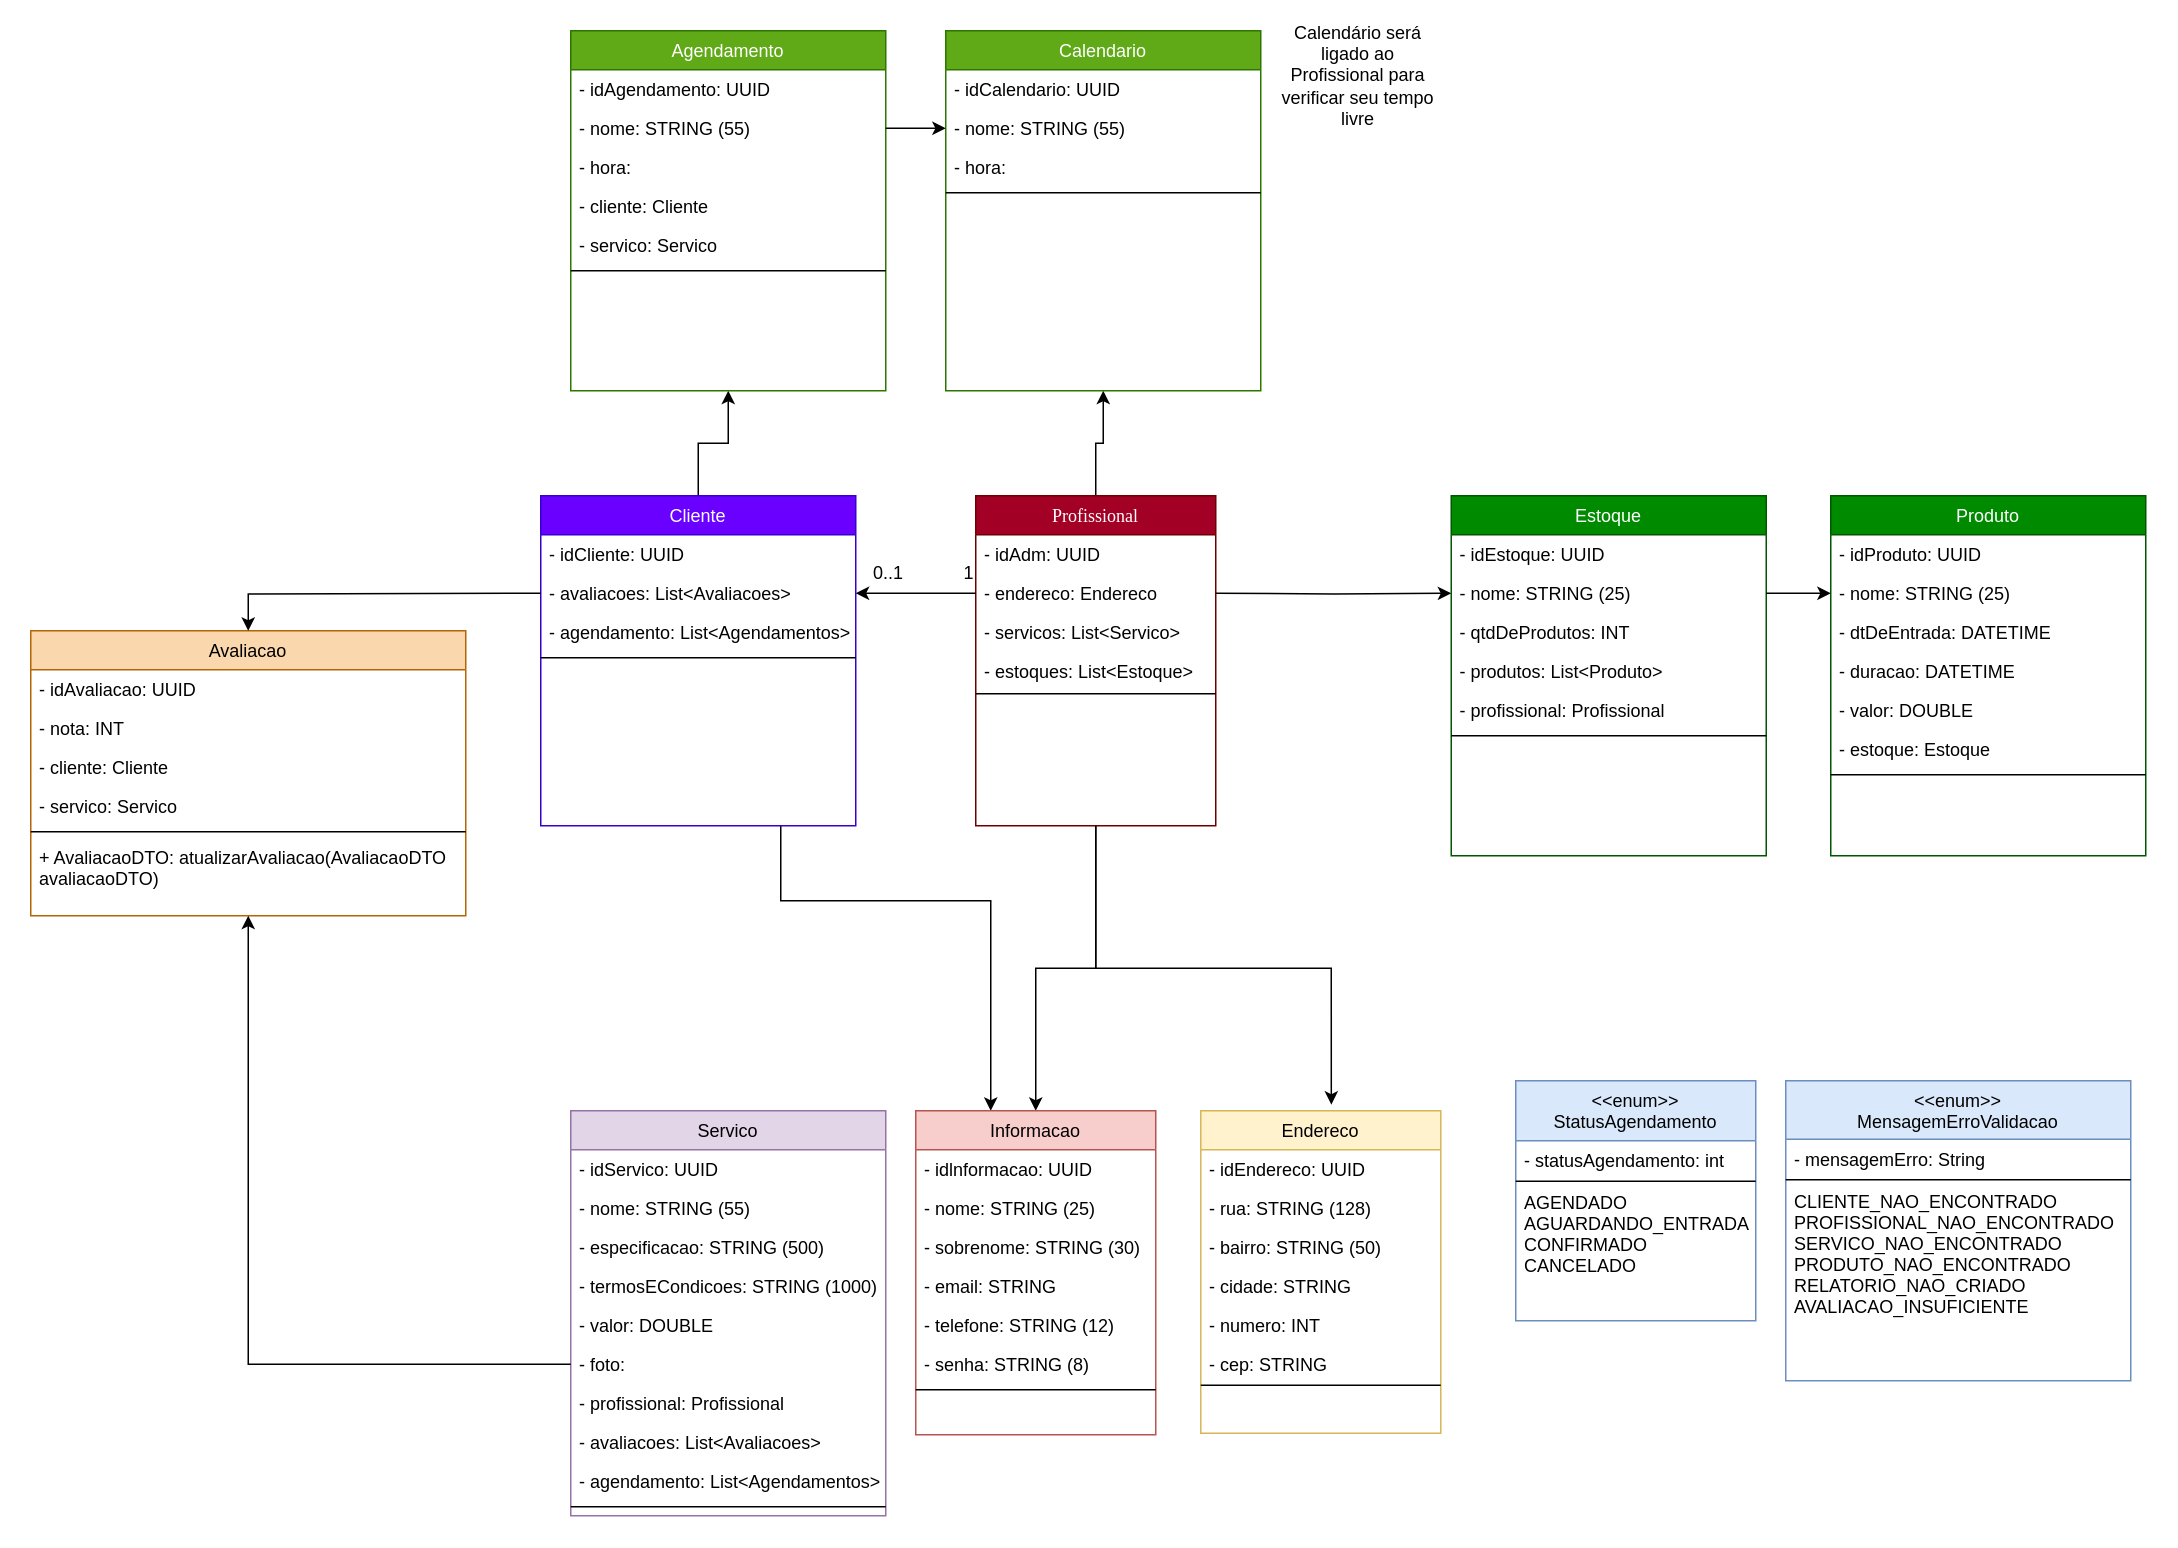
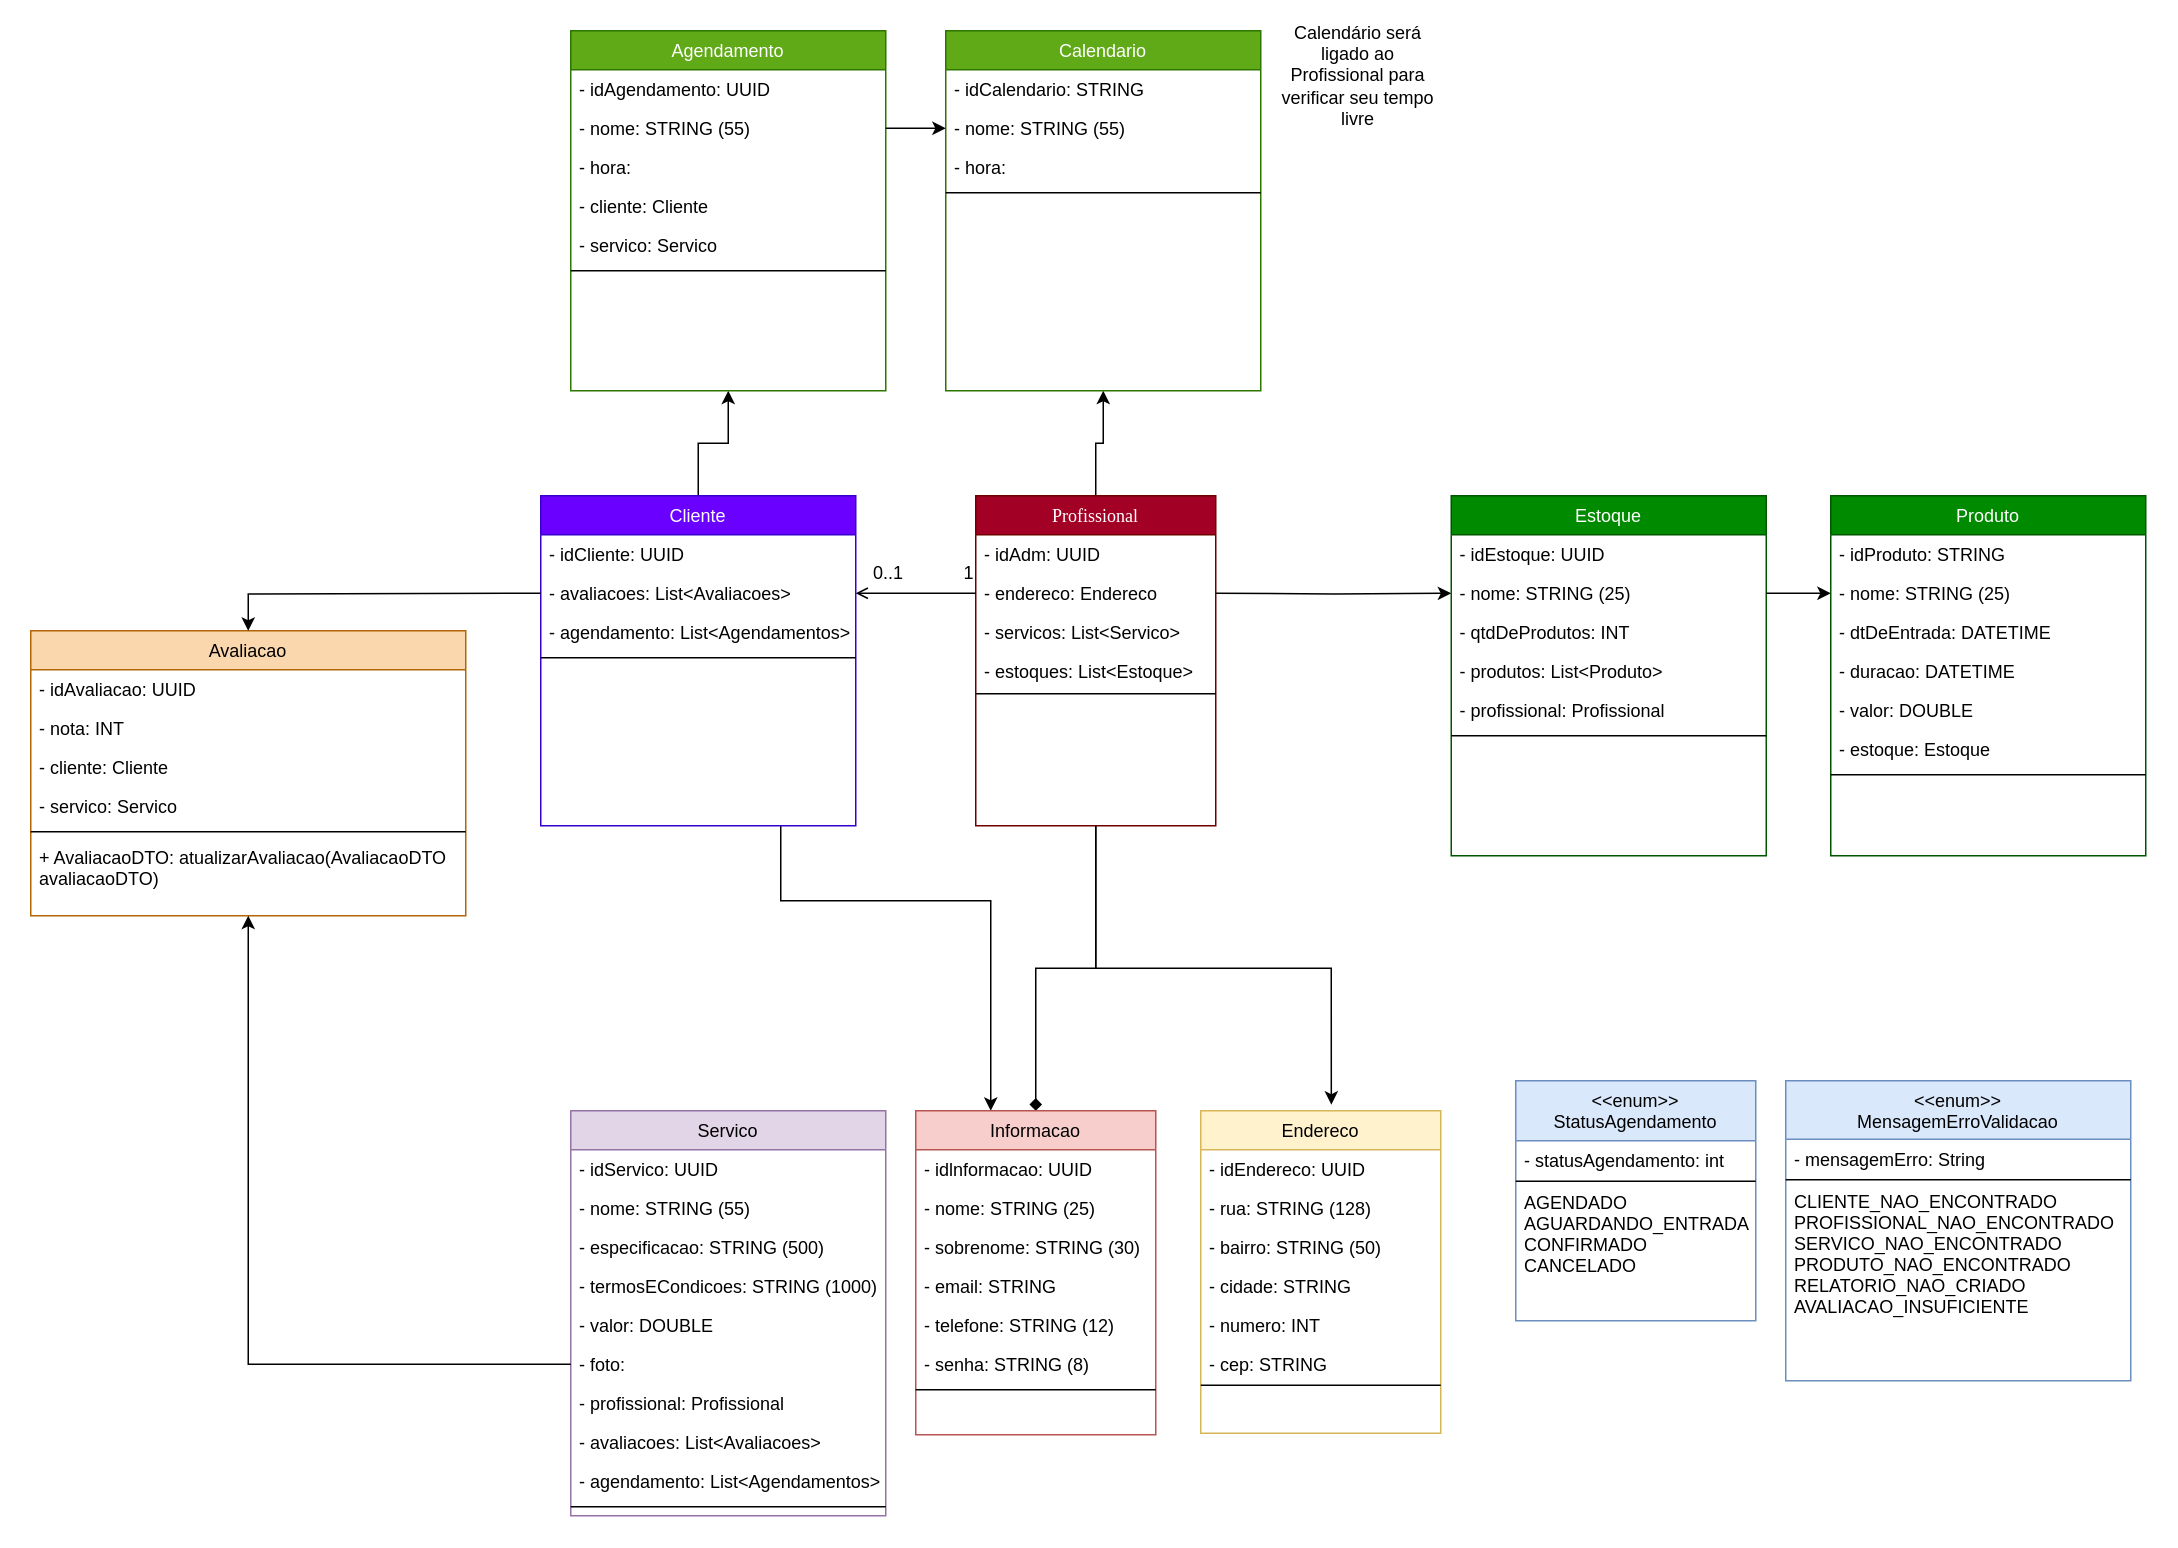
node "- idCalendario: UUID": label "- idCalendario: UUID" -> "- idCalendario: STRING"
node "- idProduto: UUID": label "- idProduto: UUID" -> "- idProduto: STRING"
edge "- endereco: Endereco" -> "Cliente": arrowhead classic -> open
edge "Profissional" -> "Informacao": arrowhead classic -> diamond
